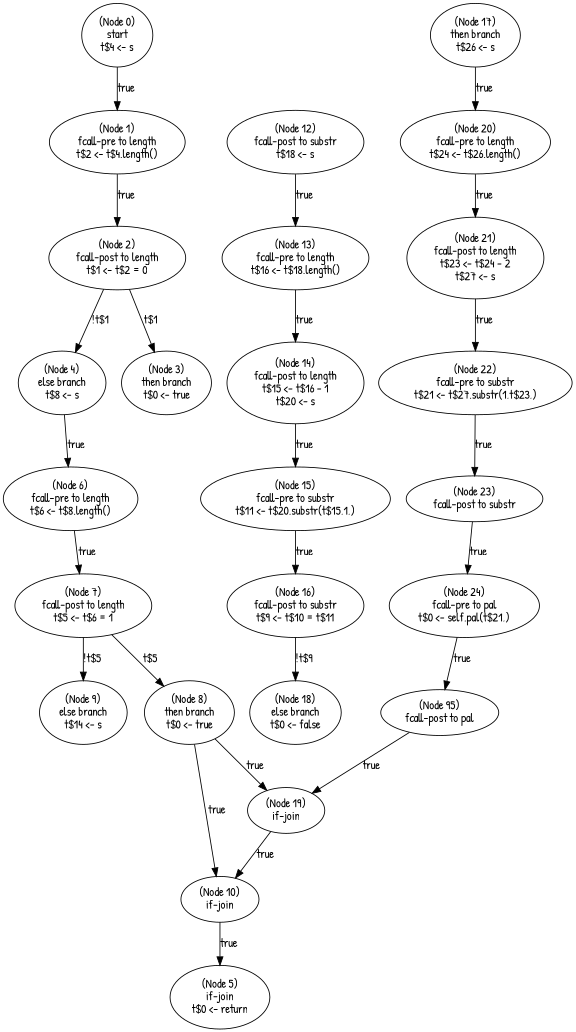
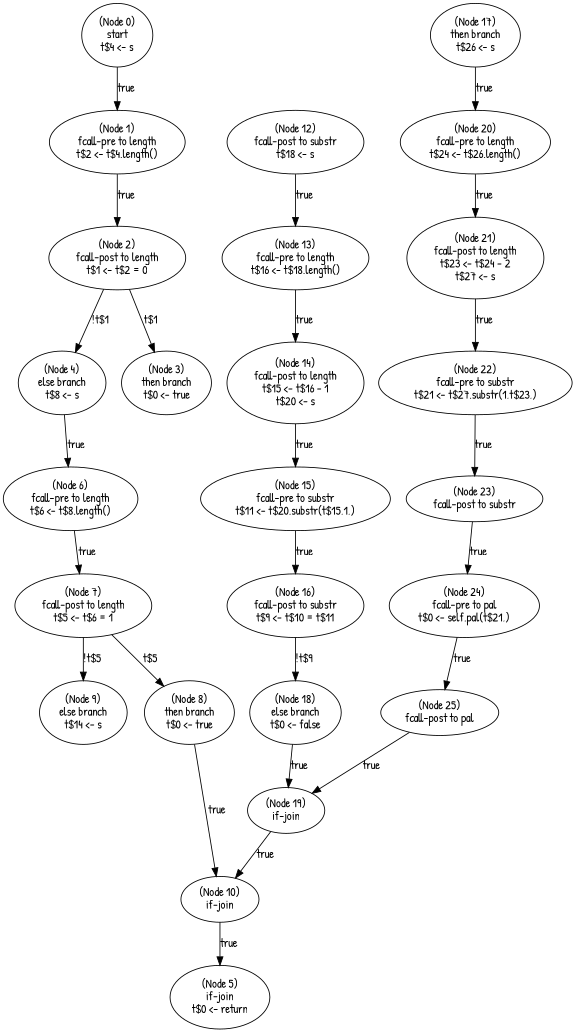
node "(Node 95) fcall-post to pal": label "(Node 95) fcall-post to pal" -> "(Node 25) fcall-post to pal"
edge "(Node 8) then branch t$0 <- true" -> "(Node 19) if-join": now "(Node 18) else branch t$0 <- false" -> "(Node 19) if-join"
